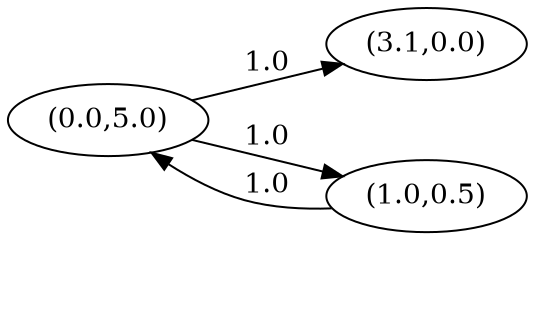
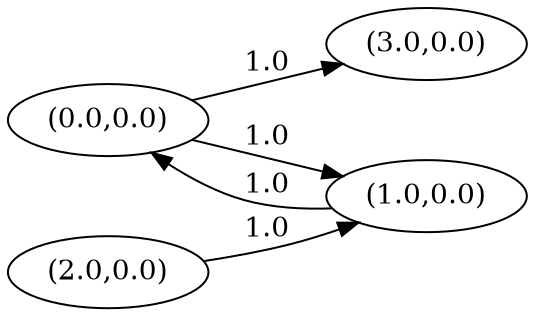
node "(3.1,0.0)": label "(3.1,0.0)" -> "(3.0,0.0)"
node "(0.0,5.0)": label "(0.0,5.0)" -> "(0.0,0.0)"
node "(1.0,0.5)": label "(1.0,0.5)" -> "(1.0,0.0)"
node "(2.0,0.0)": added
